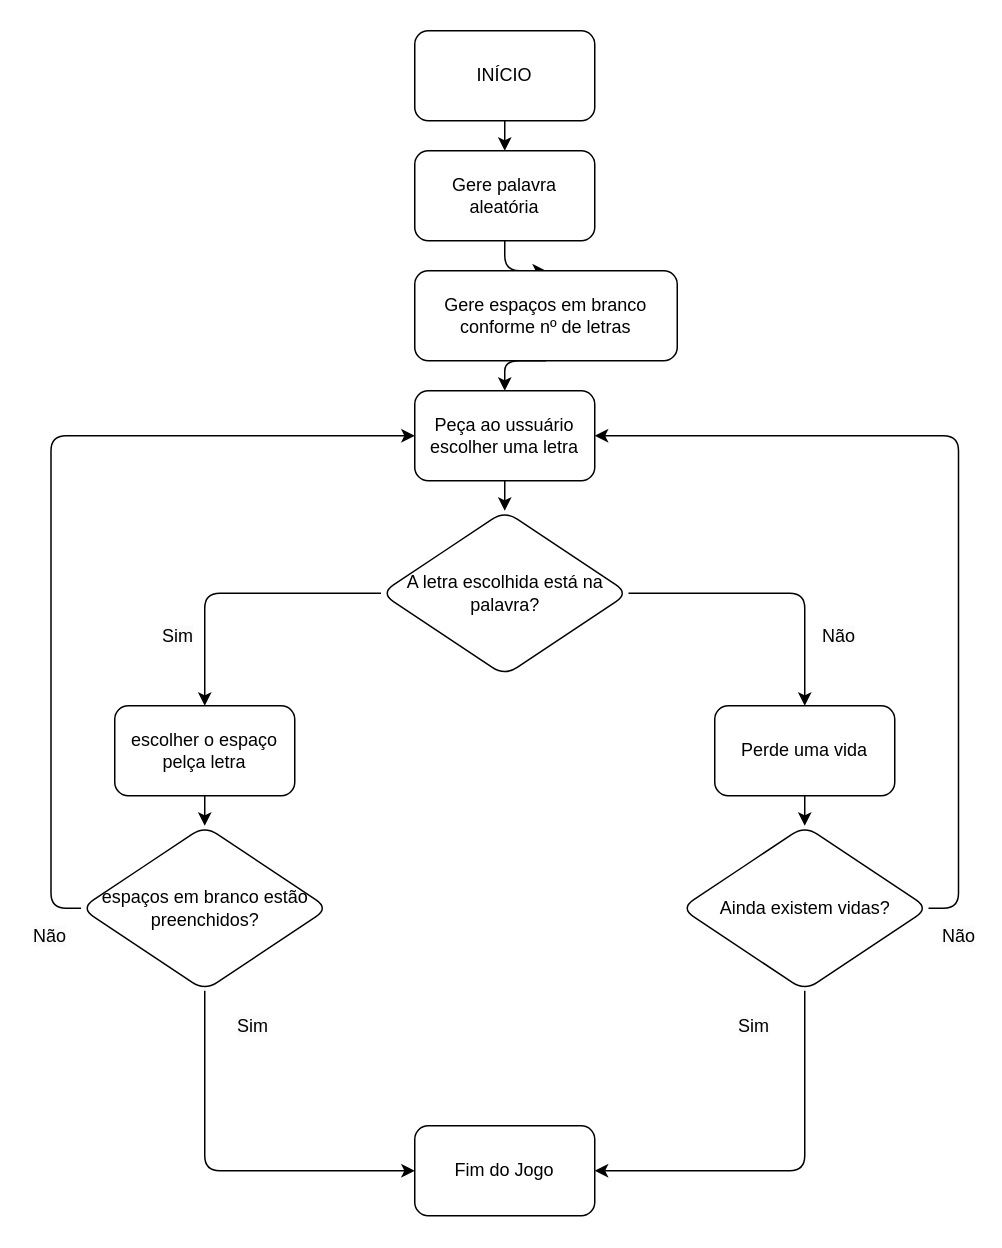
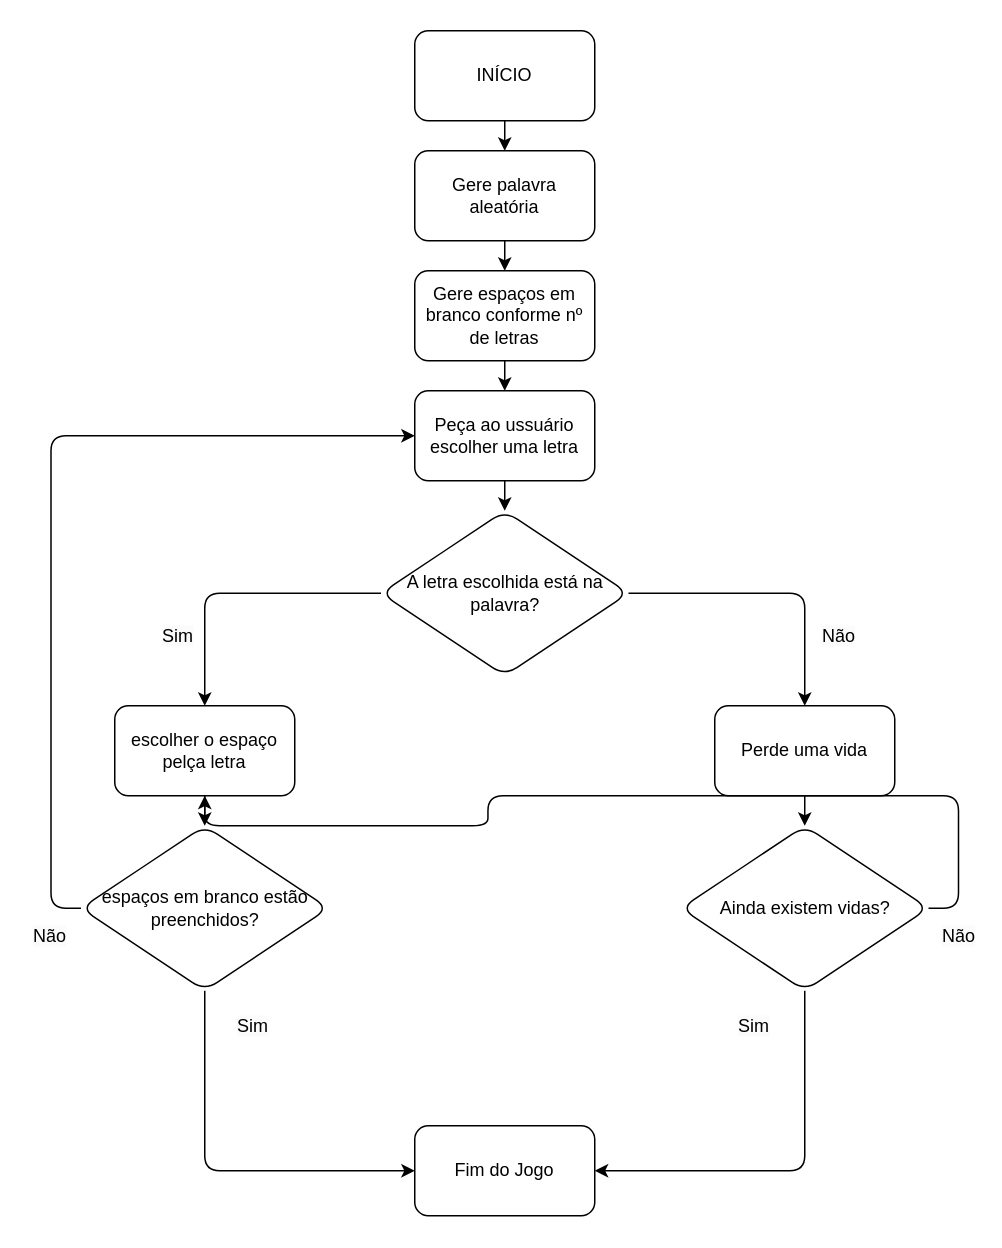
node "Gere espaços em branco conforme nº de letras": size 263x90 -> 180x90
edge "Ainda existem vidas?" -> "Peça ao ussuário escolher uma letra": now "Ainda existem vidas?" -> "escolher o espaço pelça letra"
